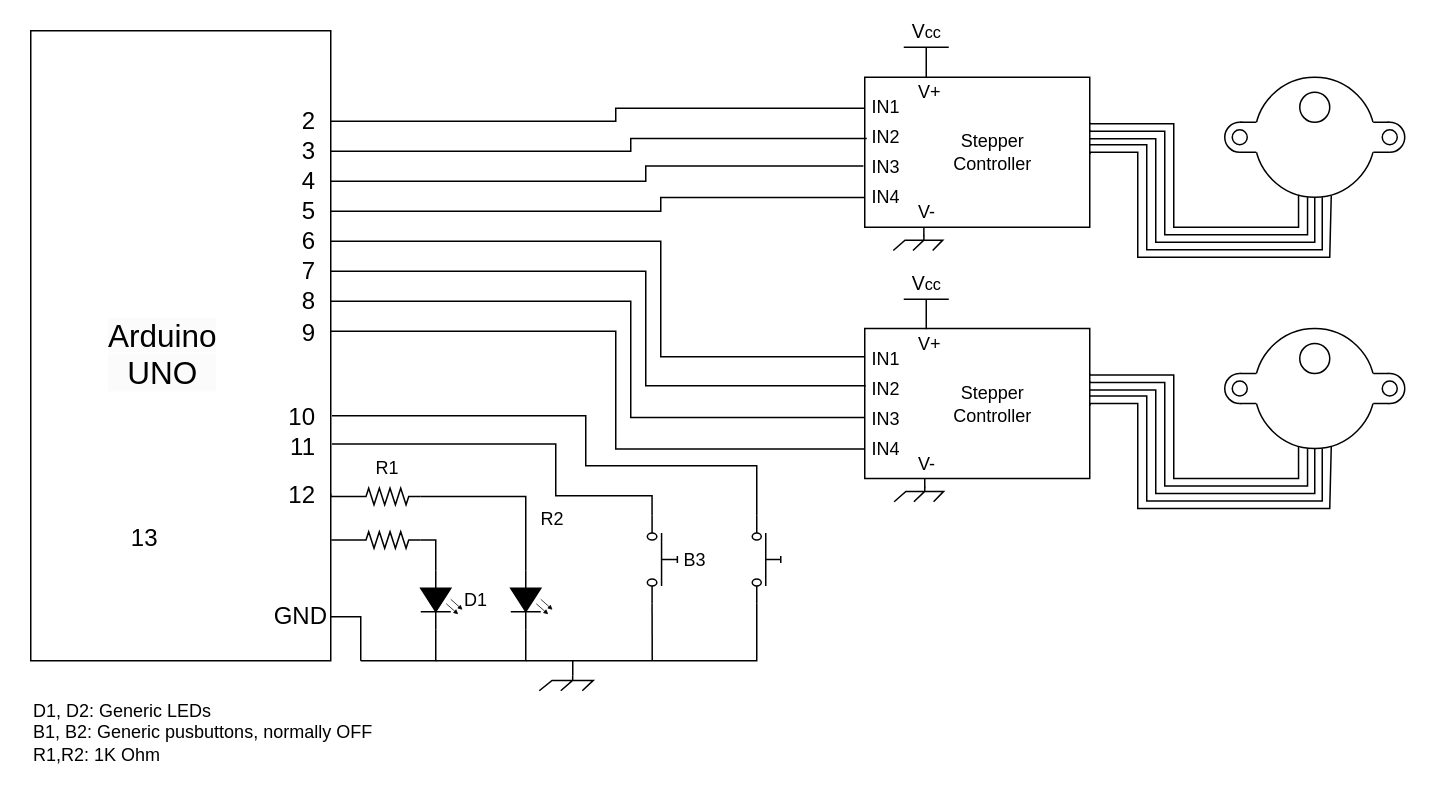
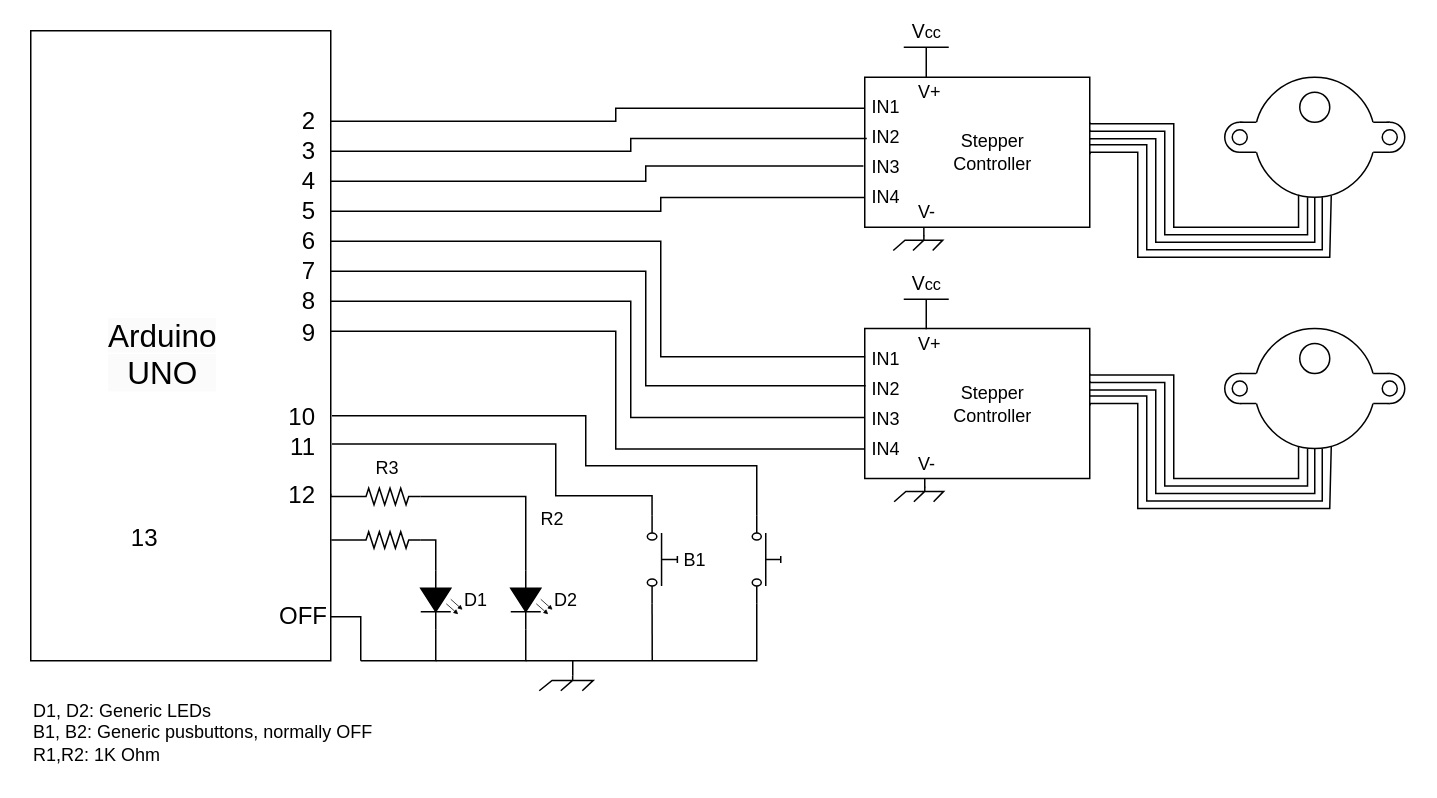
node "R1": label "R1" -> "R3"
node "B3": label "B3" -> "B1"
node "D2": added
node "GND": label "GND" -> "OFF"
